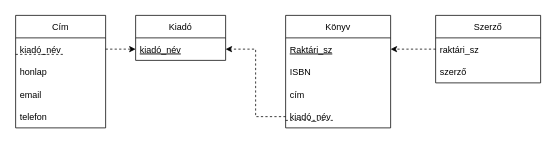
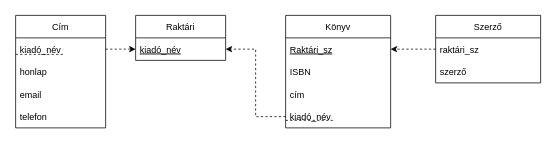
node "Kiadó": label "Kiadó" -> "Raktári"
